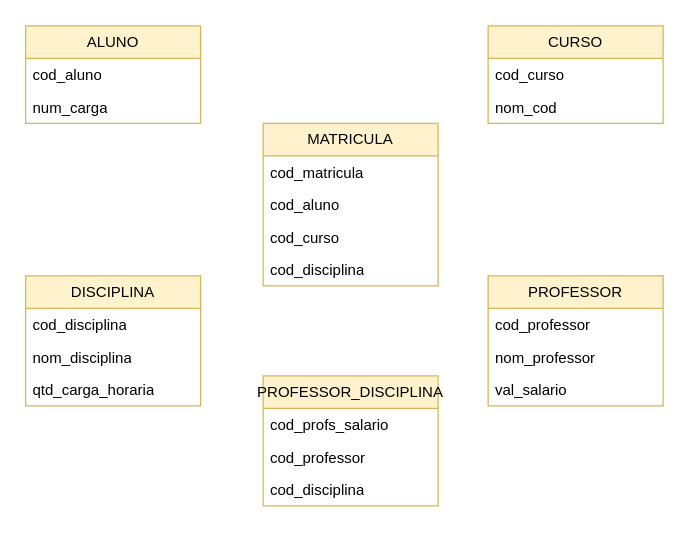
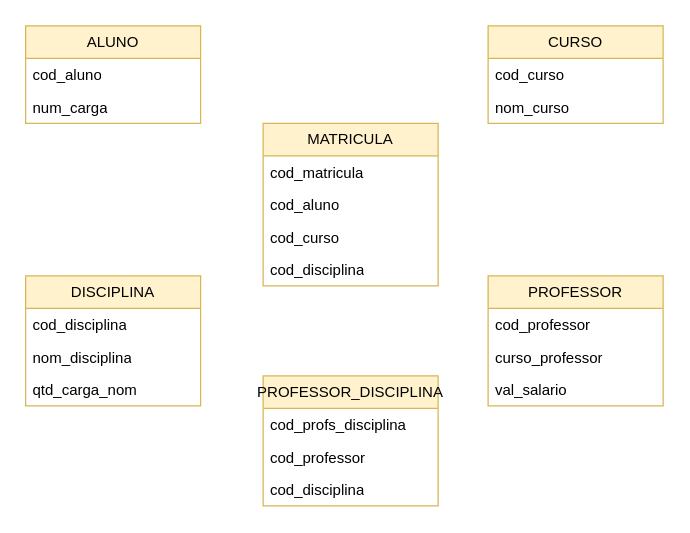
node "nom_cod": label "nom_cod" -> "nom_curso"
node "nom_professor": label "nom_professor" -> "curso_professor"
node "qtd_carga_horaria": label "qtd_carga_horaria" -> "qtd_carga_nom"
node "cod_profs_salario": label "cod_profs_salario" -> "cod_profs_disciplina"
